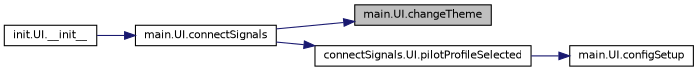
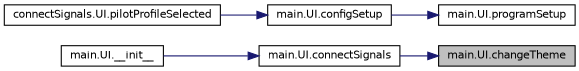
node "main.UI.programSetup": added
node "init.UI.__init__": label "init.UI.__init__" -> "main.UI.__init__"
edge "main.UI.connectSignals" -> "connectSignals.UI.pilotProfileSelected": removed
